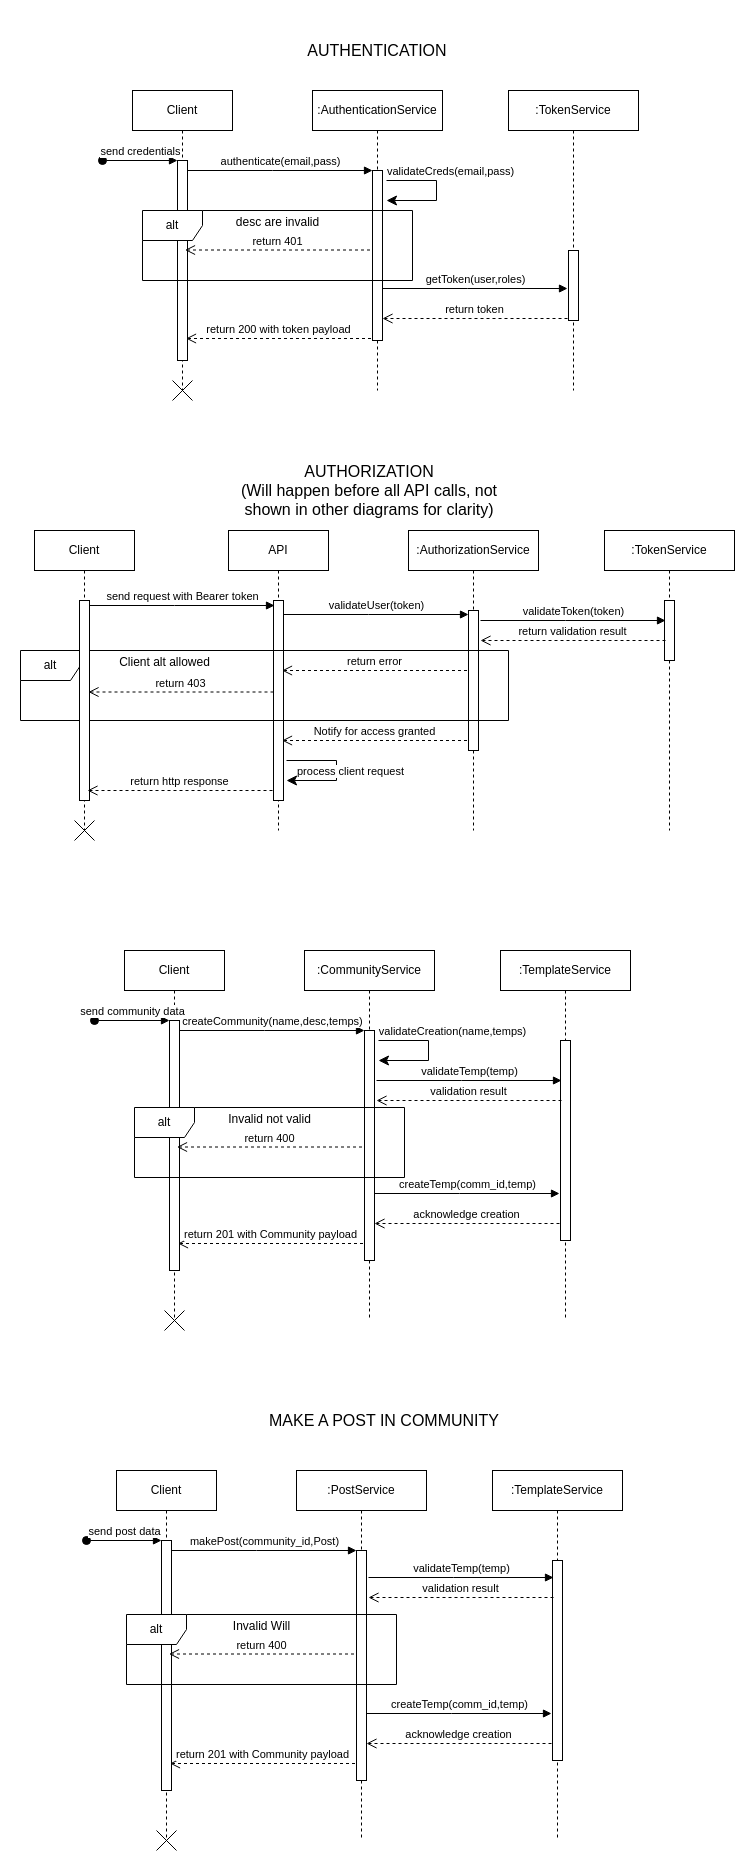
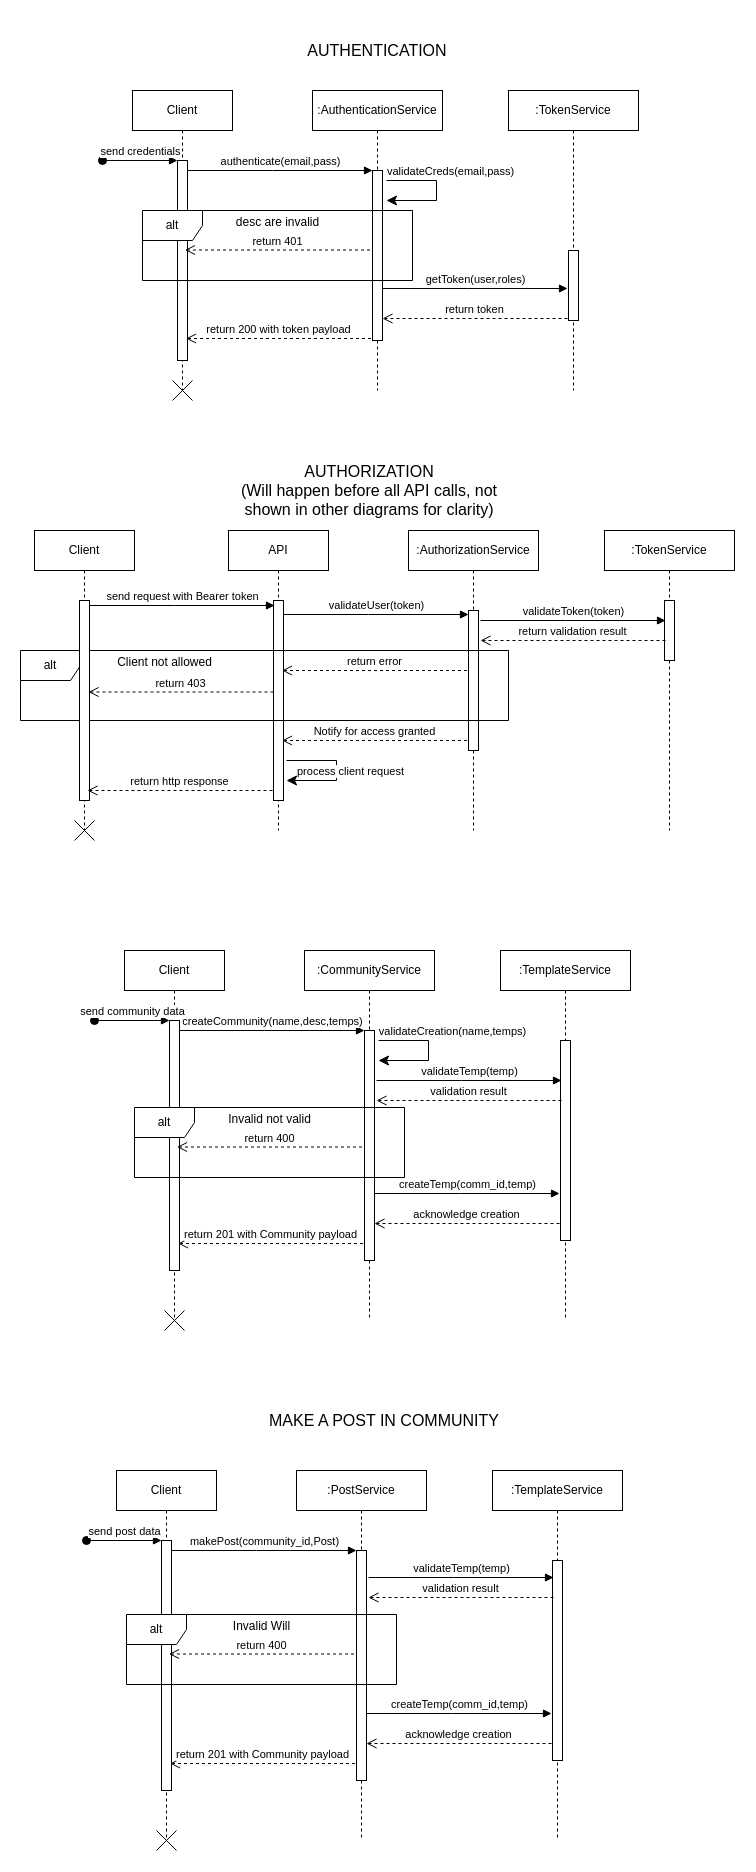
node "Client alt allowed": label "Client alt allowed" -> "Client not allowed"
